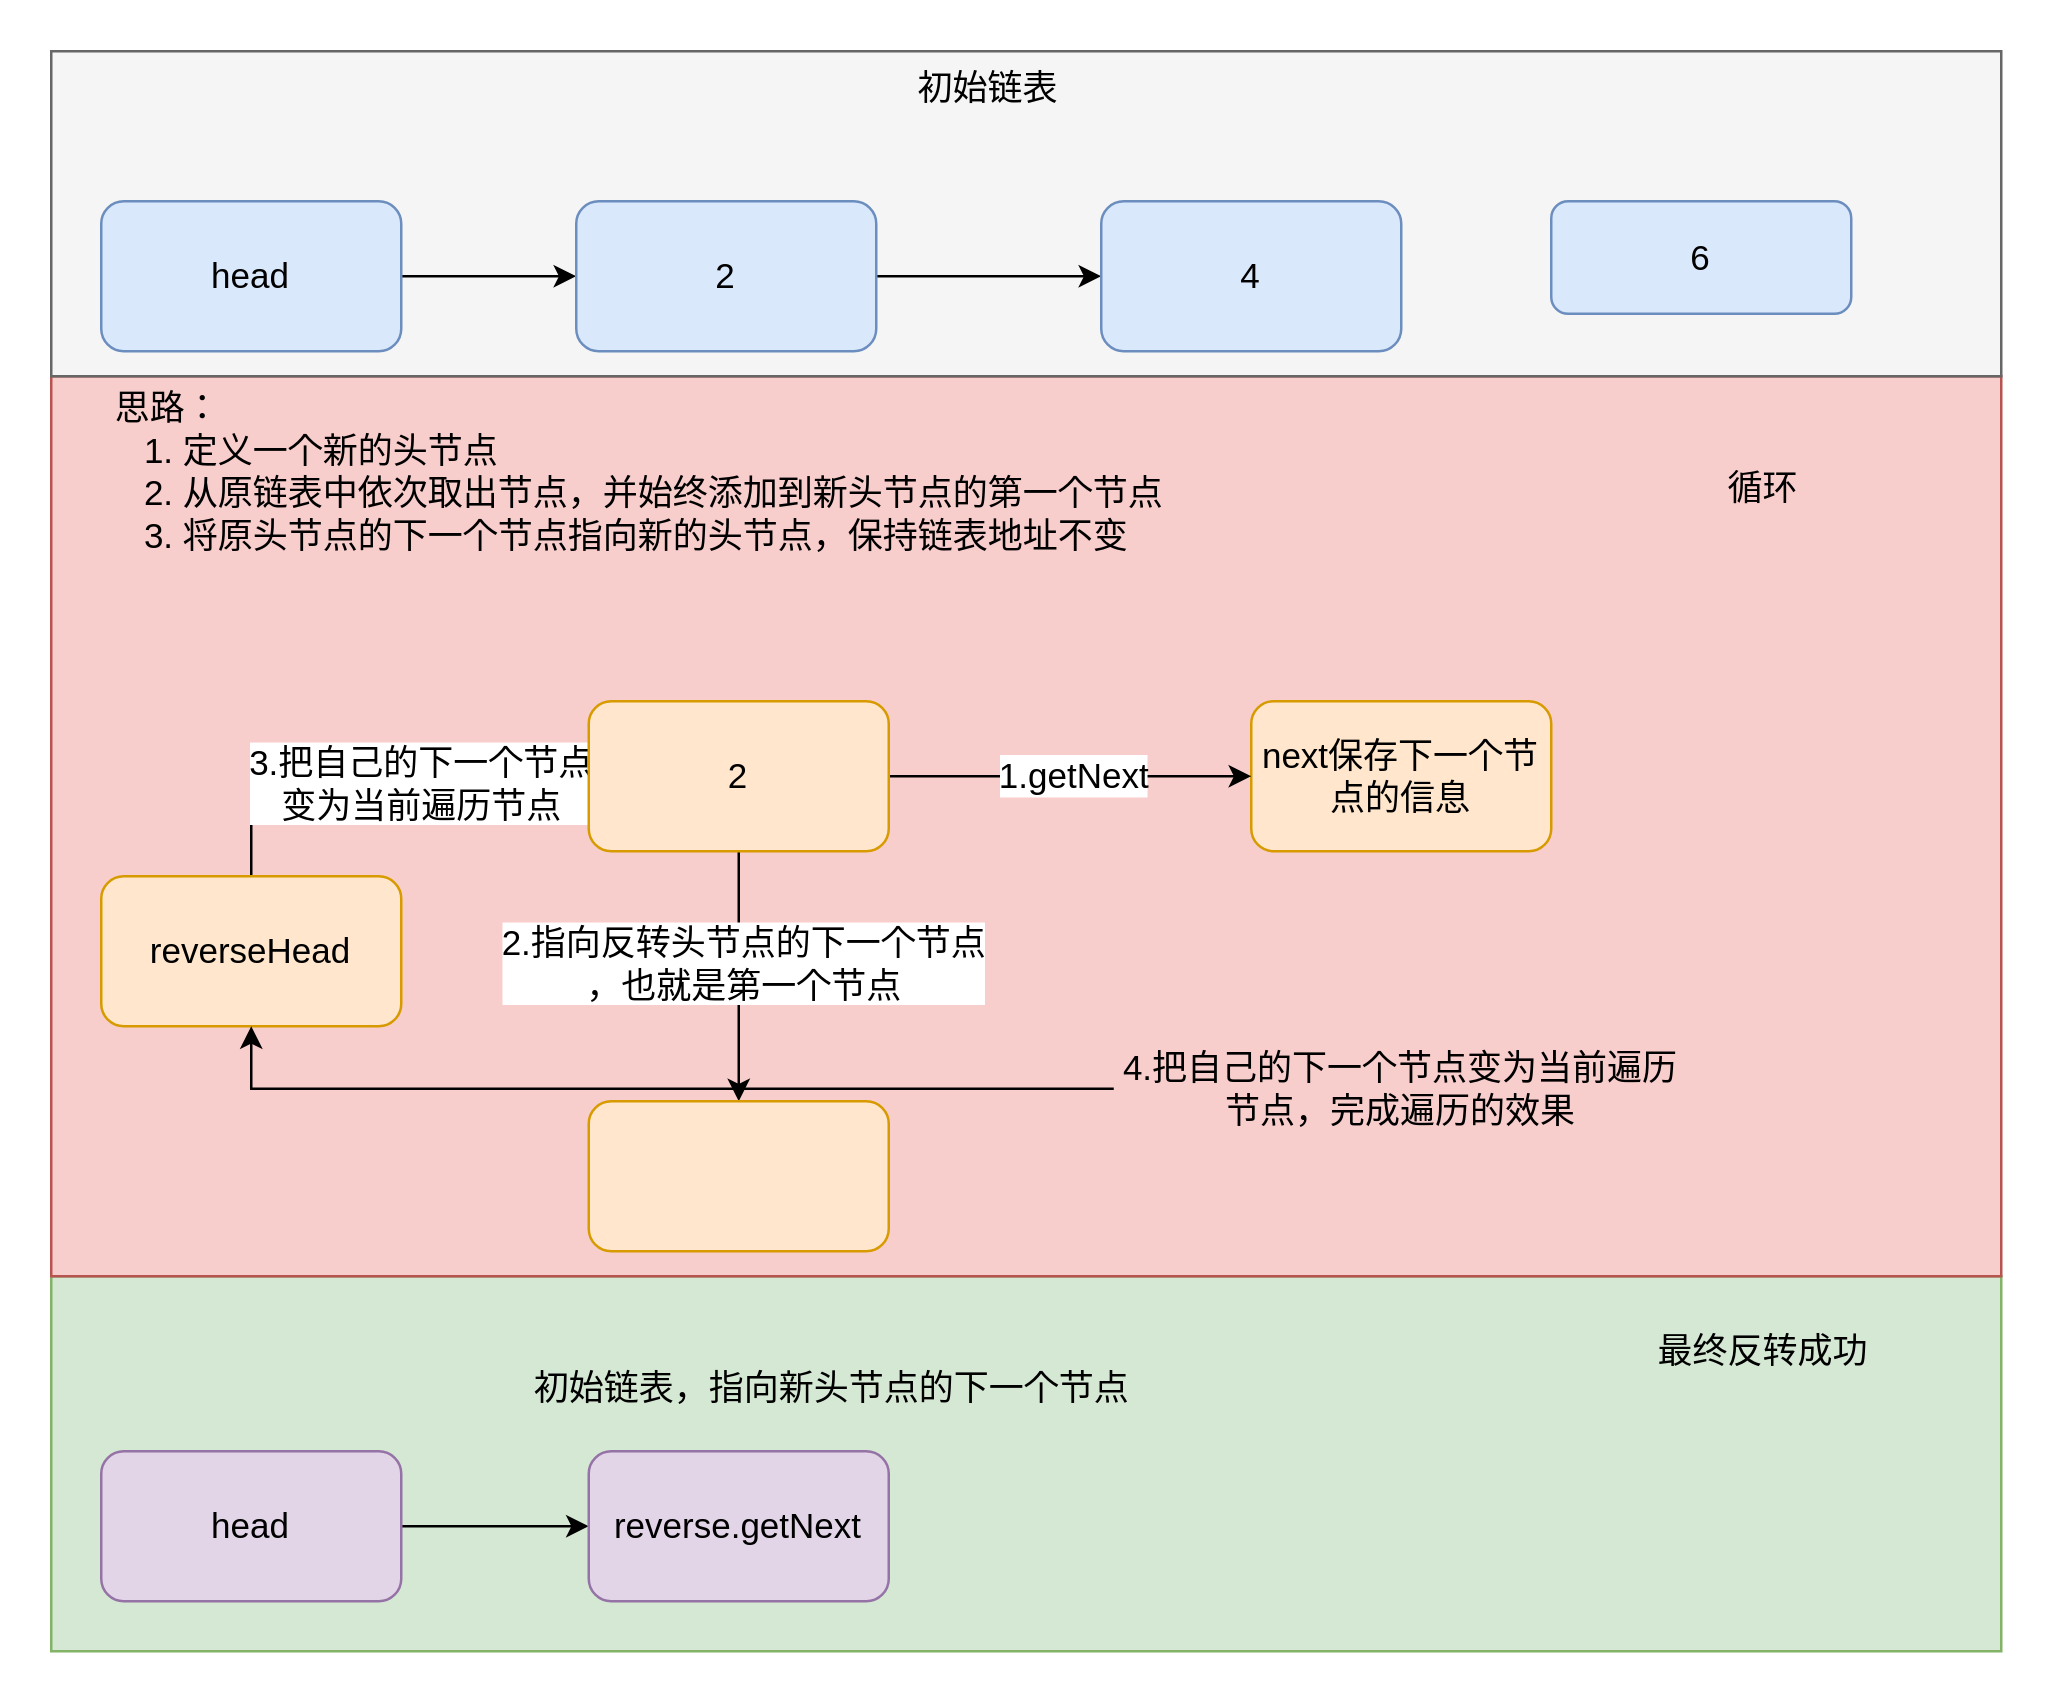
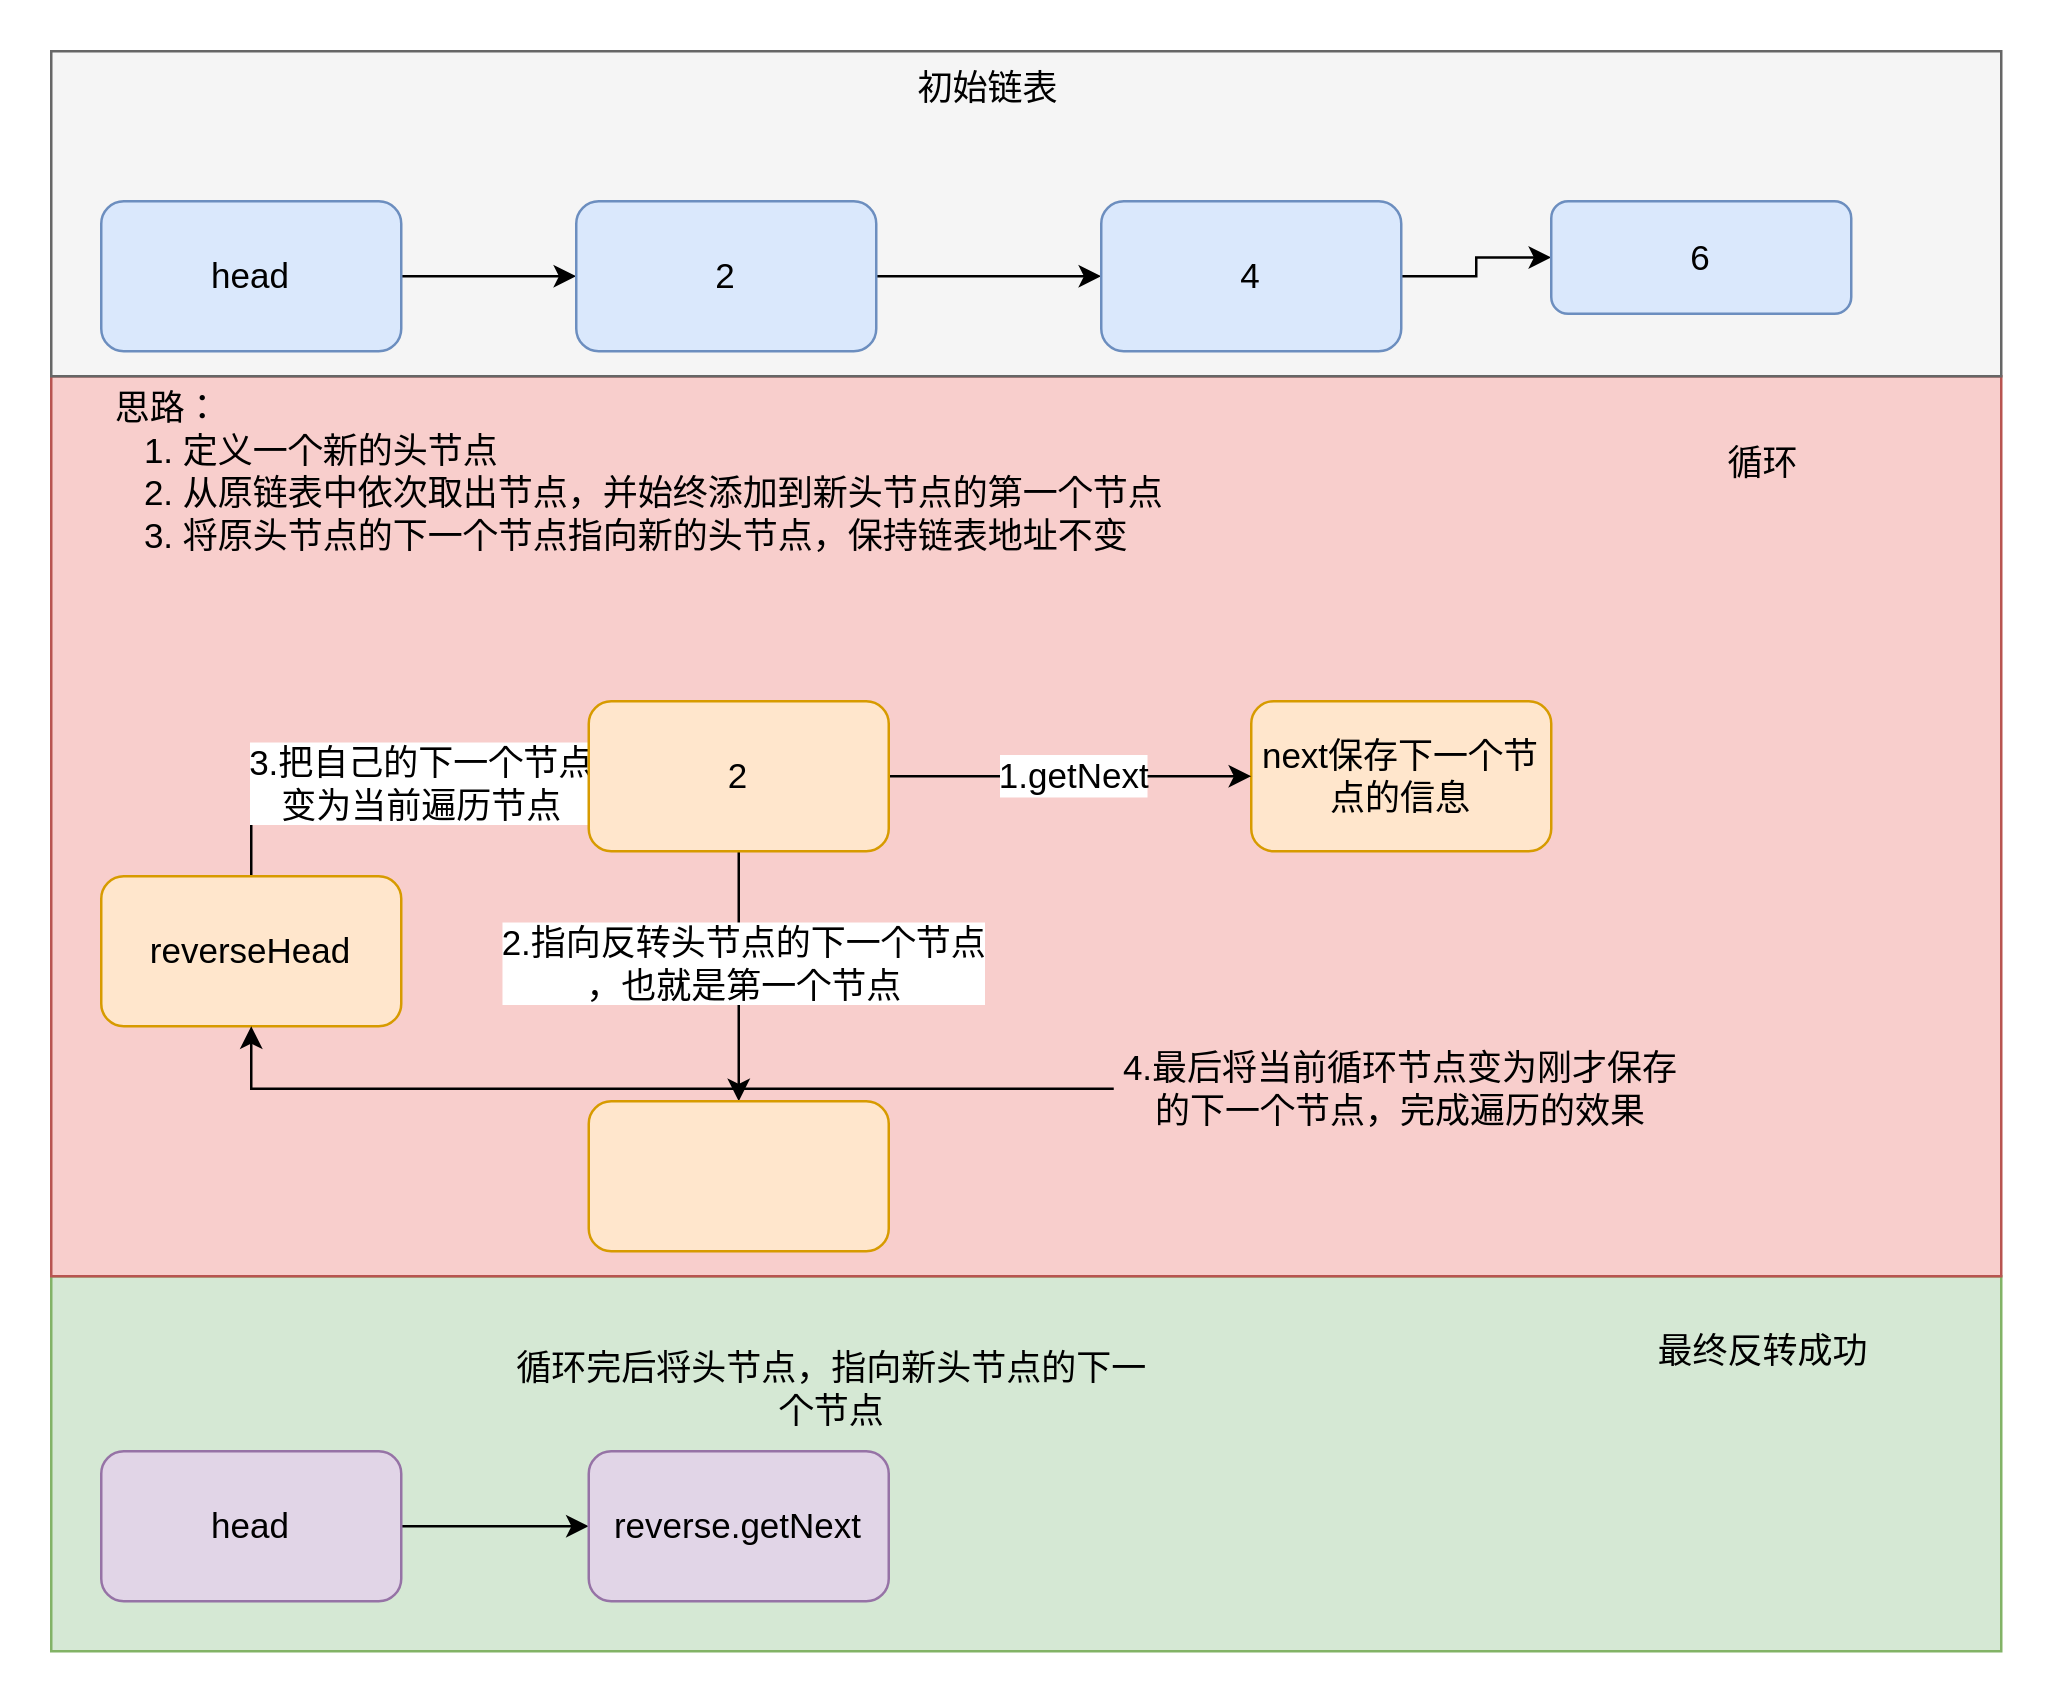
edge "4" -> "6": added
node "循环": moved (1764, 489) -> (1764, 464)
node "4.把自己的下一个节点变为当前遍历节点，完成遍历的效果": label "4.把自己的下一个节点变为当前遍历节点，完成遍历的效果" -> "4.最后将当前循环节点变为刚才保存的下一个节点，完成遍历的效果"
node "初始链表，指向新头节点的下一个节点": label "初始链表，指向新头节点的下一个节点" -> "循环完后将头节点，指向新头节点的下一个节点"
